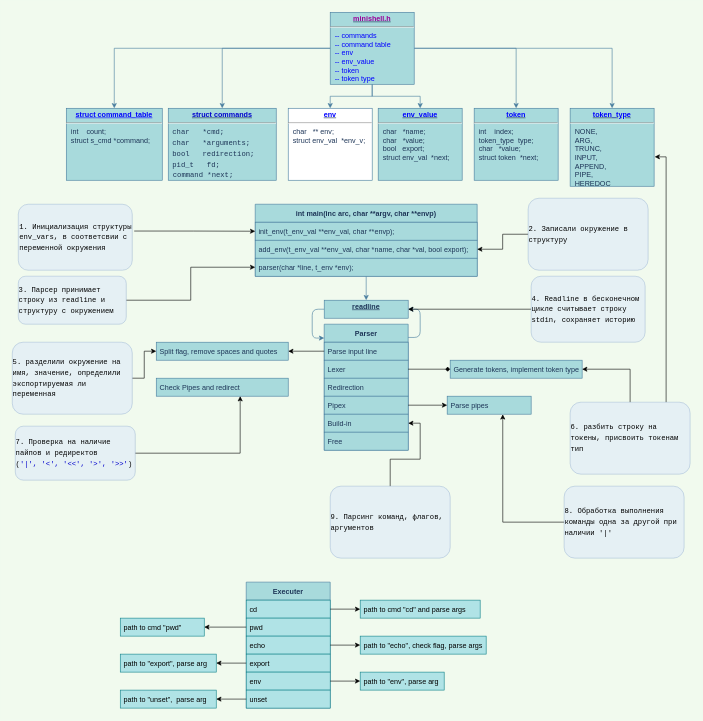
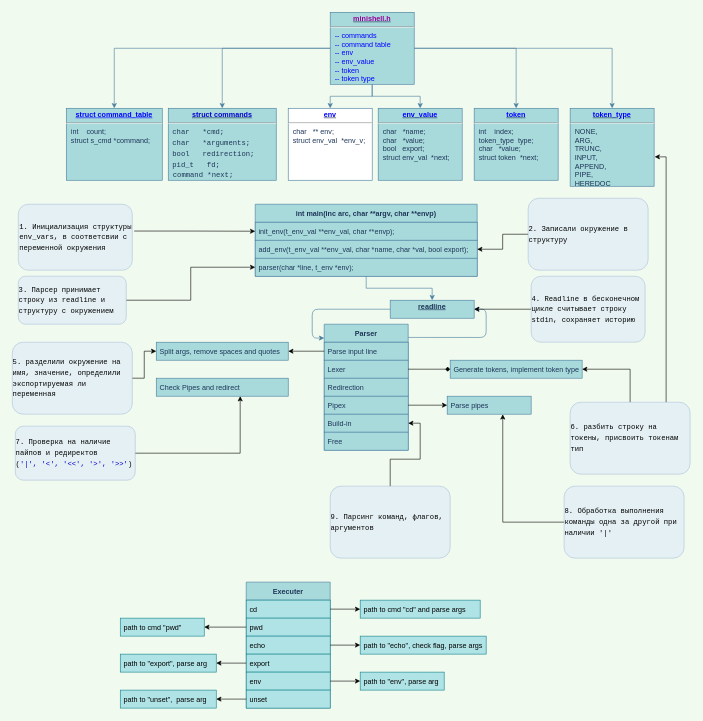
node "readline": moved (366, 309) -> (432, 309)
node "Split flag, remove spaces and quotes": label "Split flag, remove spaces and quotes" -> "Split args, remove spaces and quotes"
